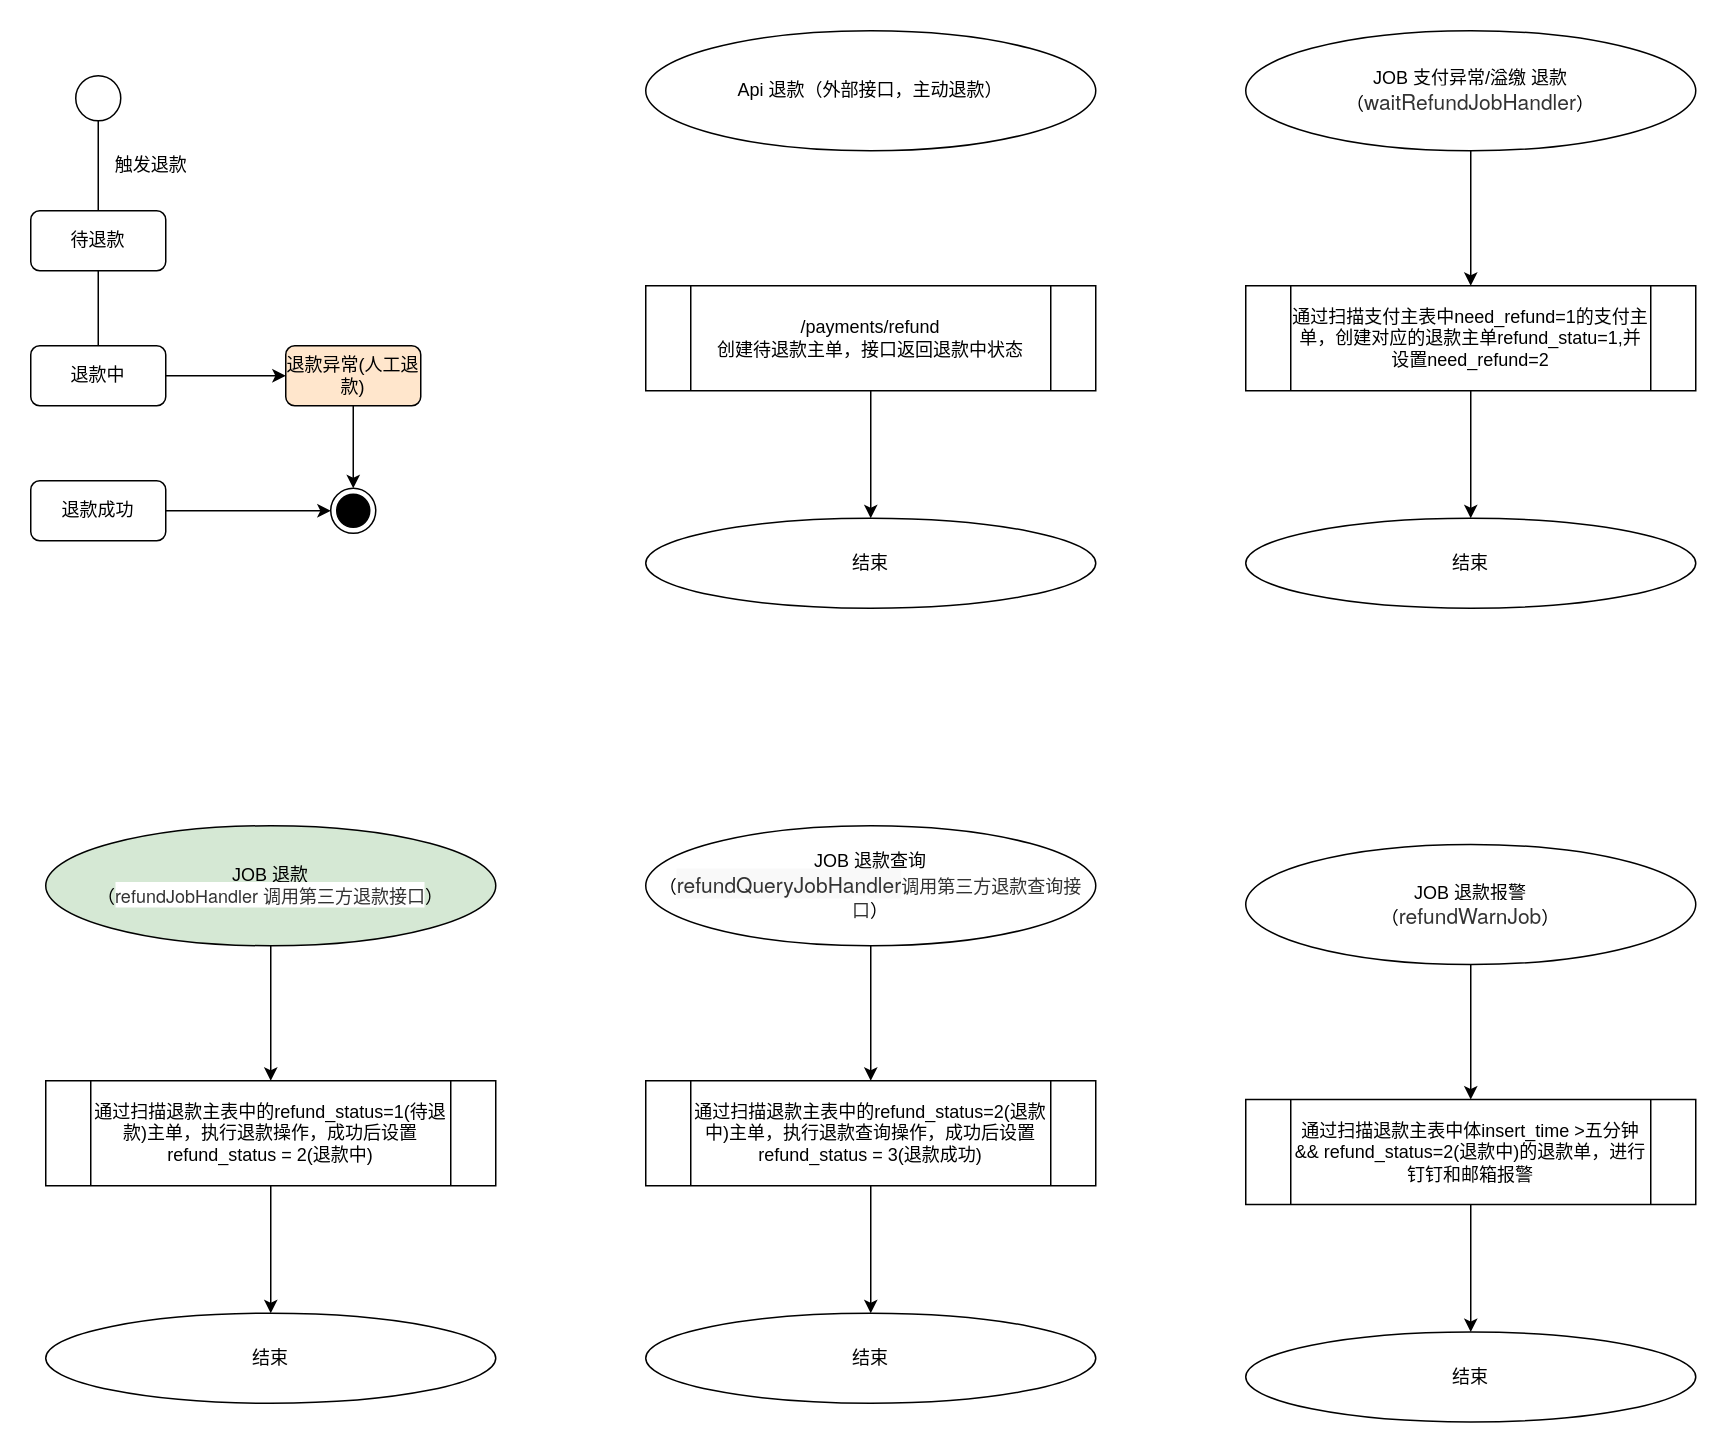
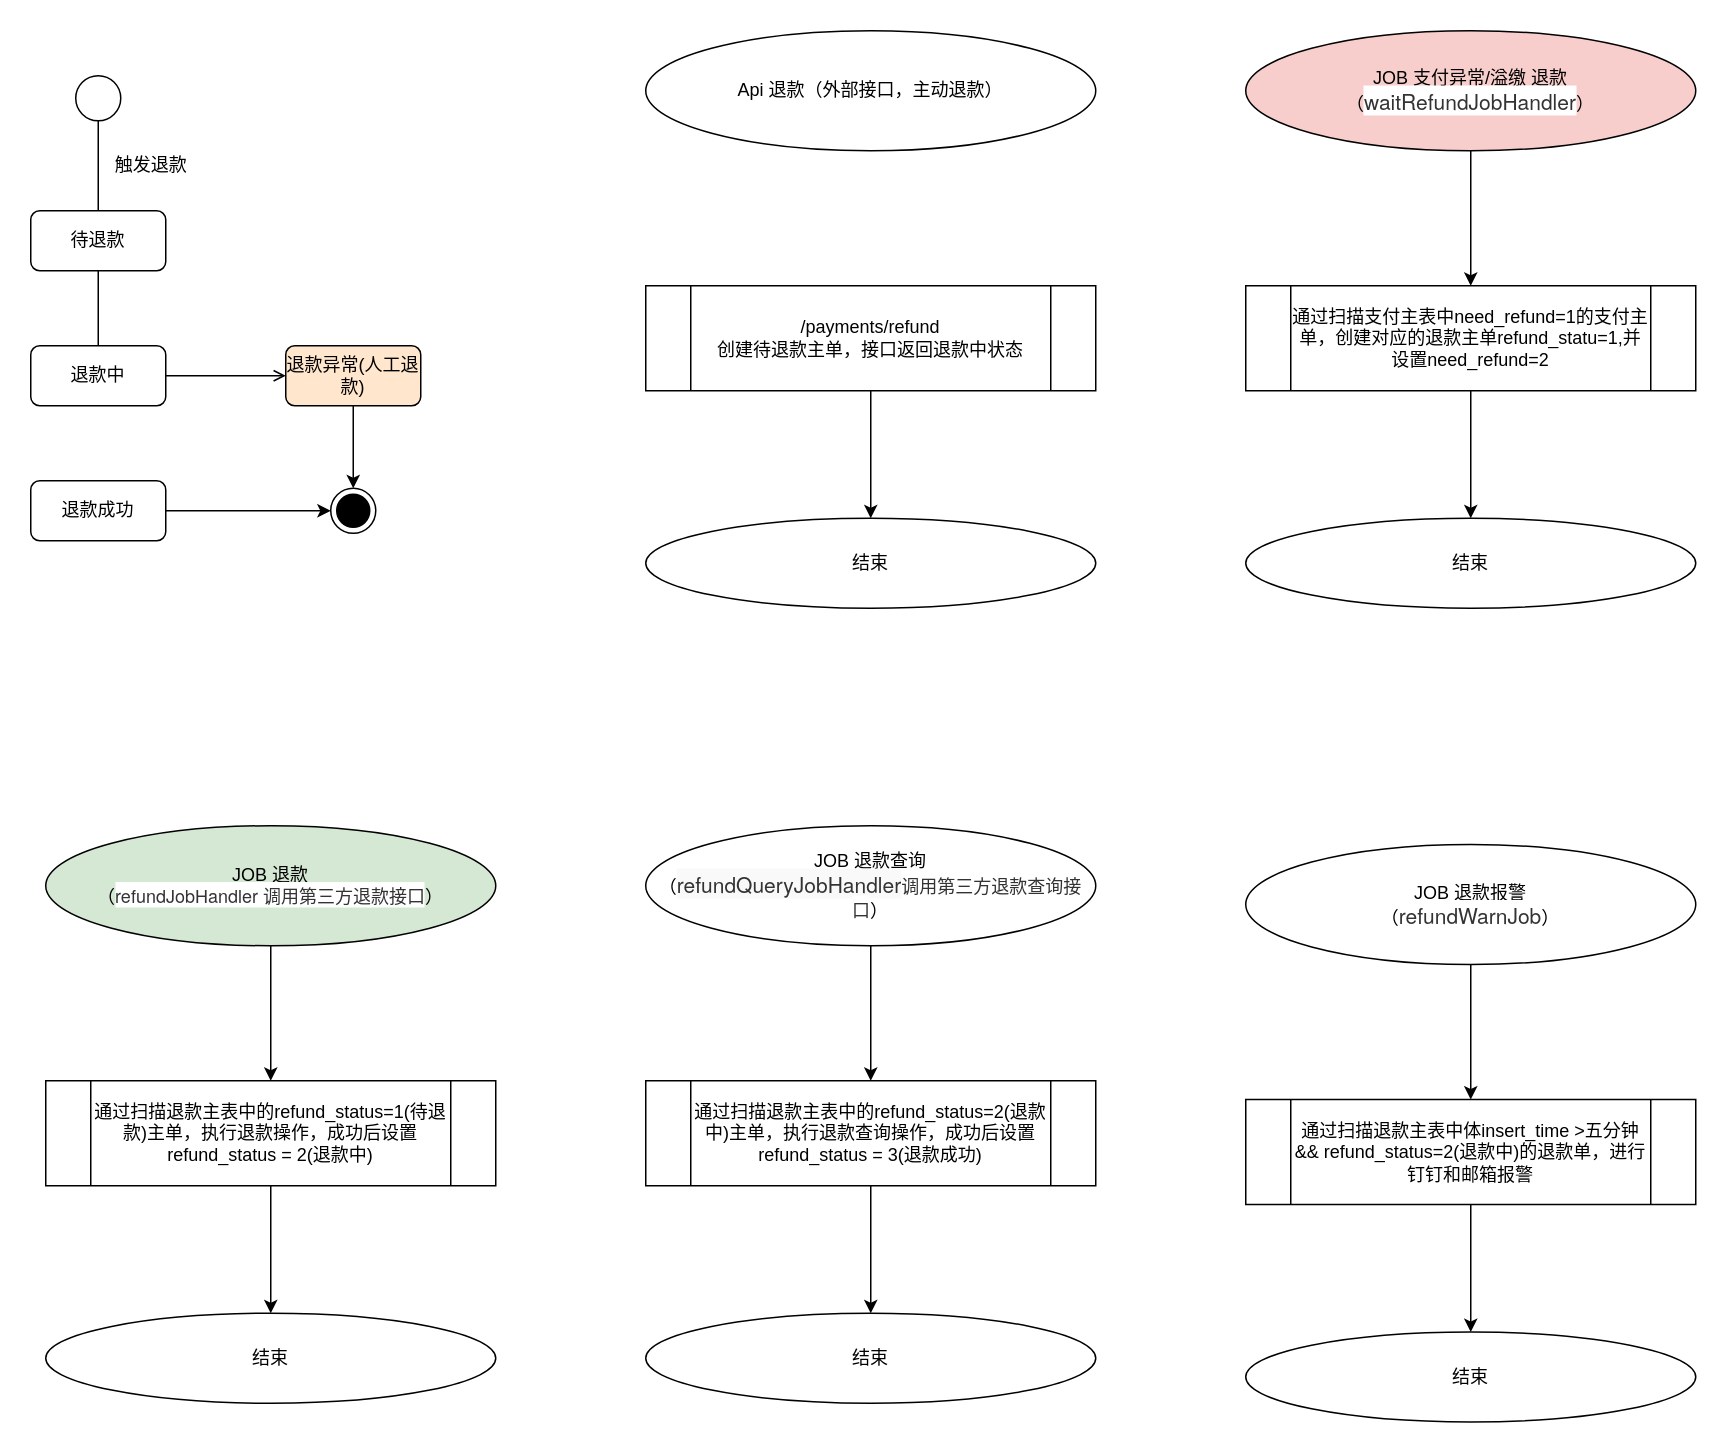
node "JOB 支付异常/溢缴 退款 （waitRefundJobHandler）": fillcolor #ffffff -> #f8cecc
edge "退款中" -> "退款异常(人工退款)": arrowhead classic -> open
